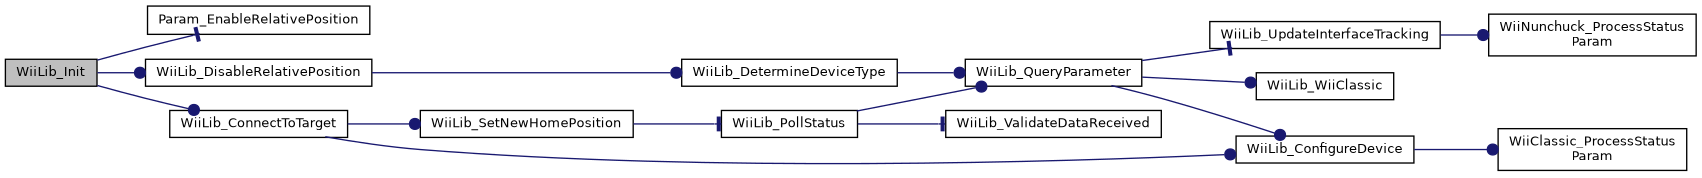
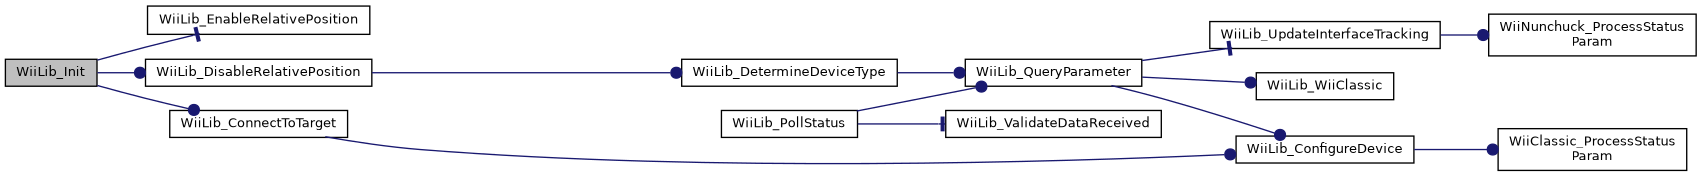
node "Param_EnableRelativePosition": label "Param_EnableRelativePosition" -> "WiiLib_EnableRelativePosition"
node "WiiLib_SetNewHomePosition": removed
